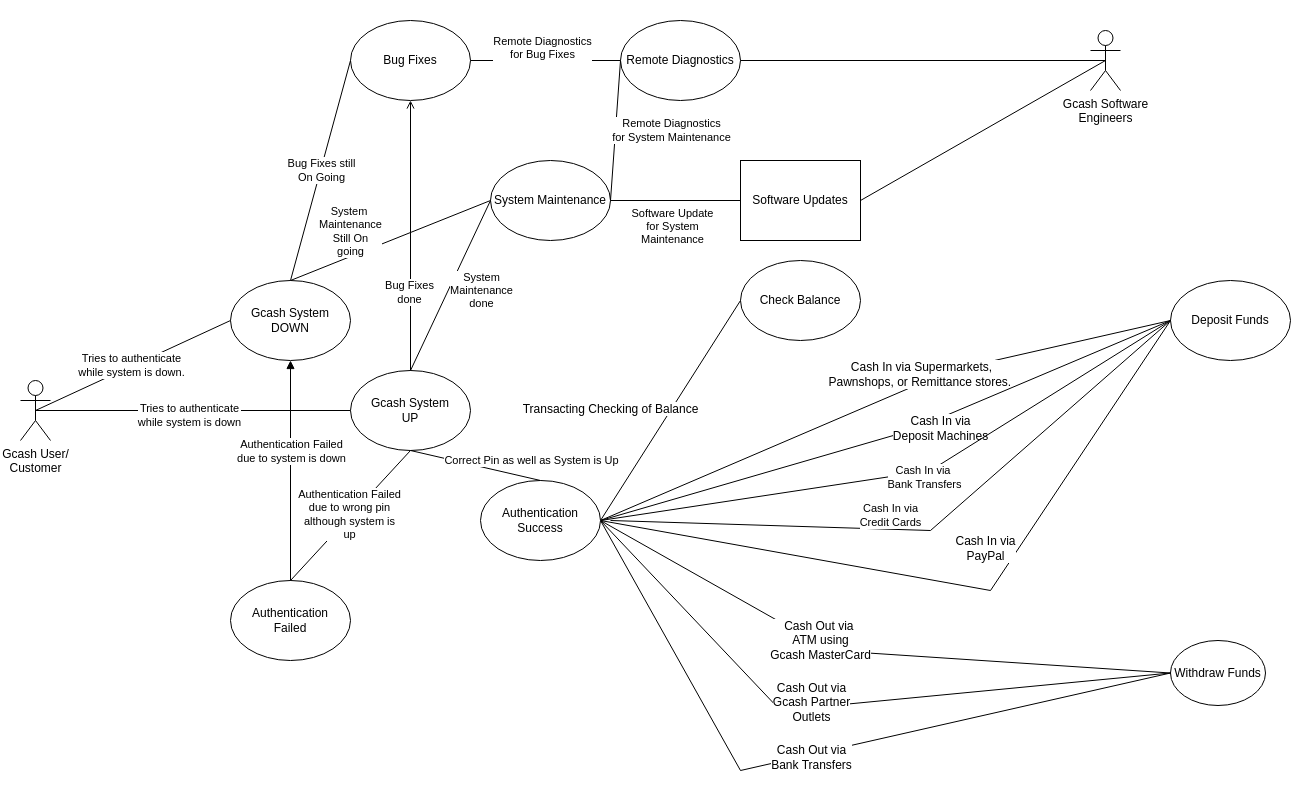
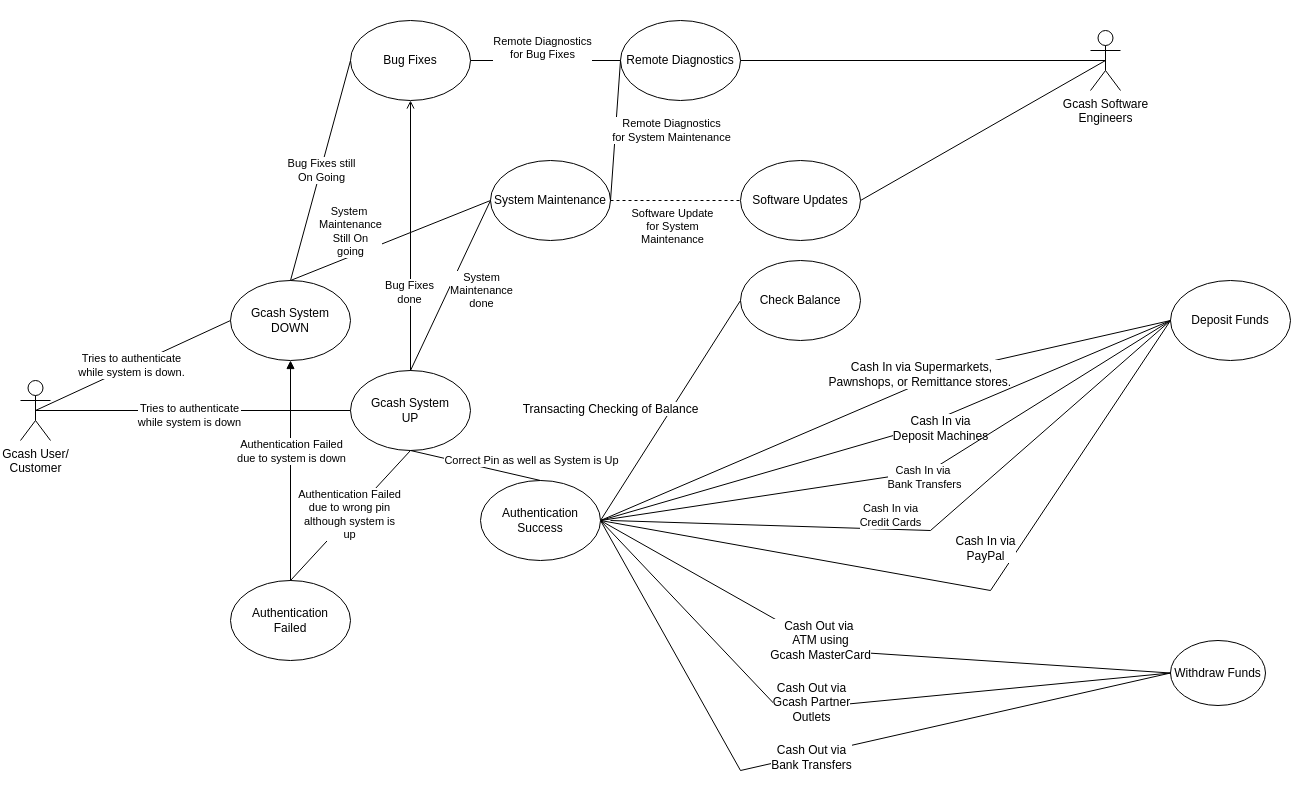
edge "System Maintenance" -- "Software Updates": style solid -> dashed
node "Software Updates": shape rectangle -> ellipse
